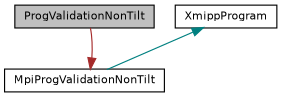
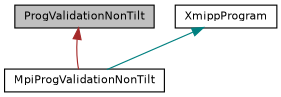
edge "ProgValidationNonTilt" -> "MpiProgValidationNonTilt": reversed
